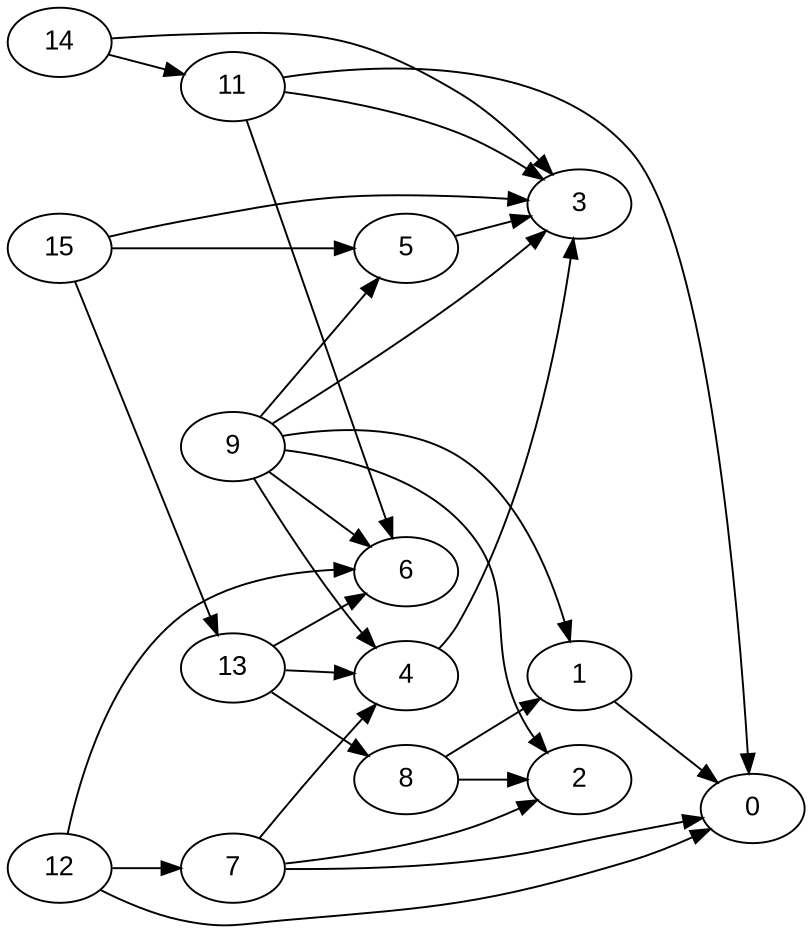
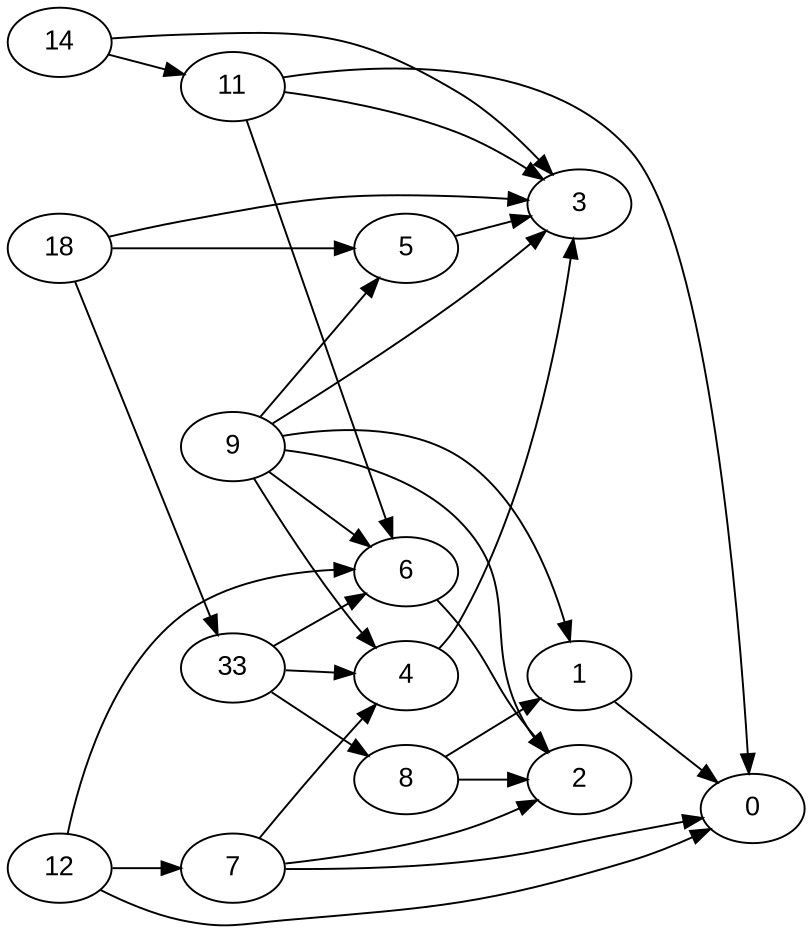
node "15": label "15" -> "18"
edge "6" -> "2": added
node "13": label "13" -> "33"
